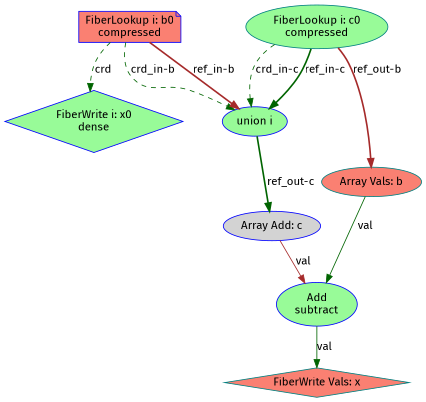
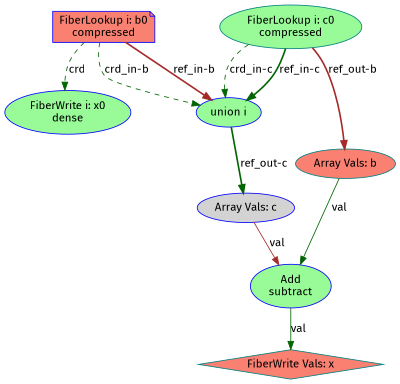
node "FiberWrite i: x0 dense": shape diamond -> ellipse
node "Array Add: c": label "Array Add: c" -> "Array Vals: c"
